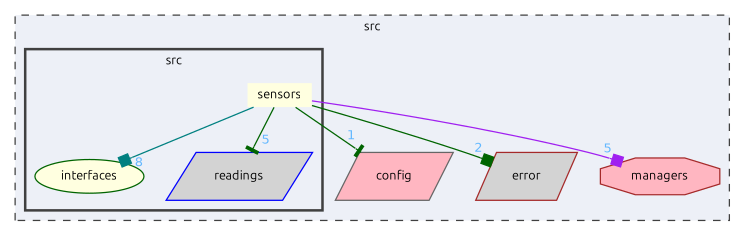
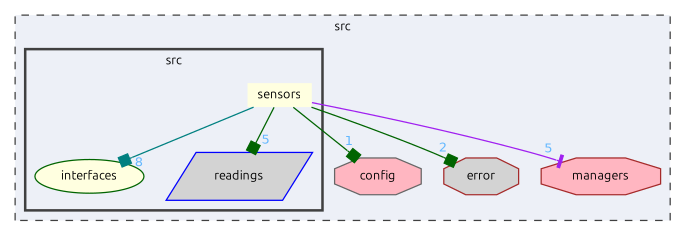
edge "sensors" -> "managers": arrowhead box -> tee
edge "sensors" -> "readings": arrowhead tee -> box
edge "sensors" -> "config": arrowhead tee -> box
node "config": shape parallelogram -> octagon
node "error": shape parallelogram -> octagon
